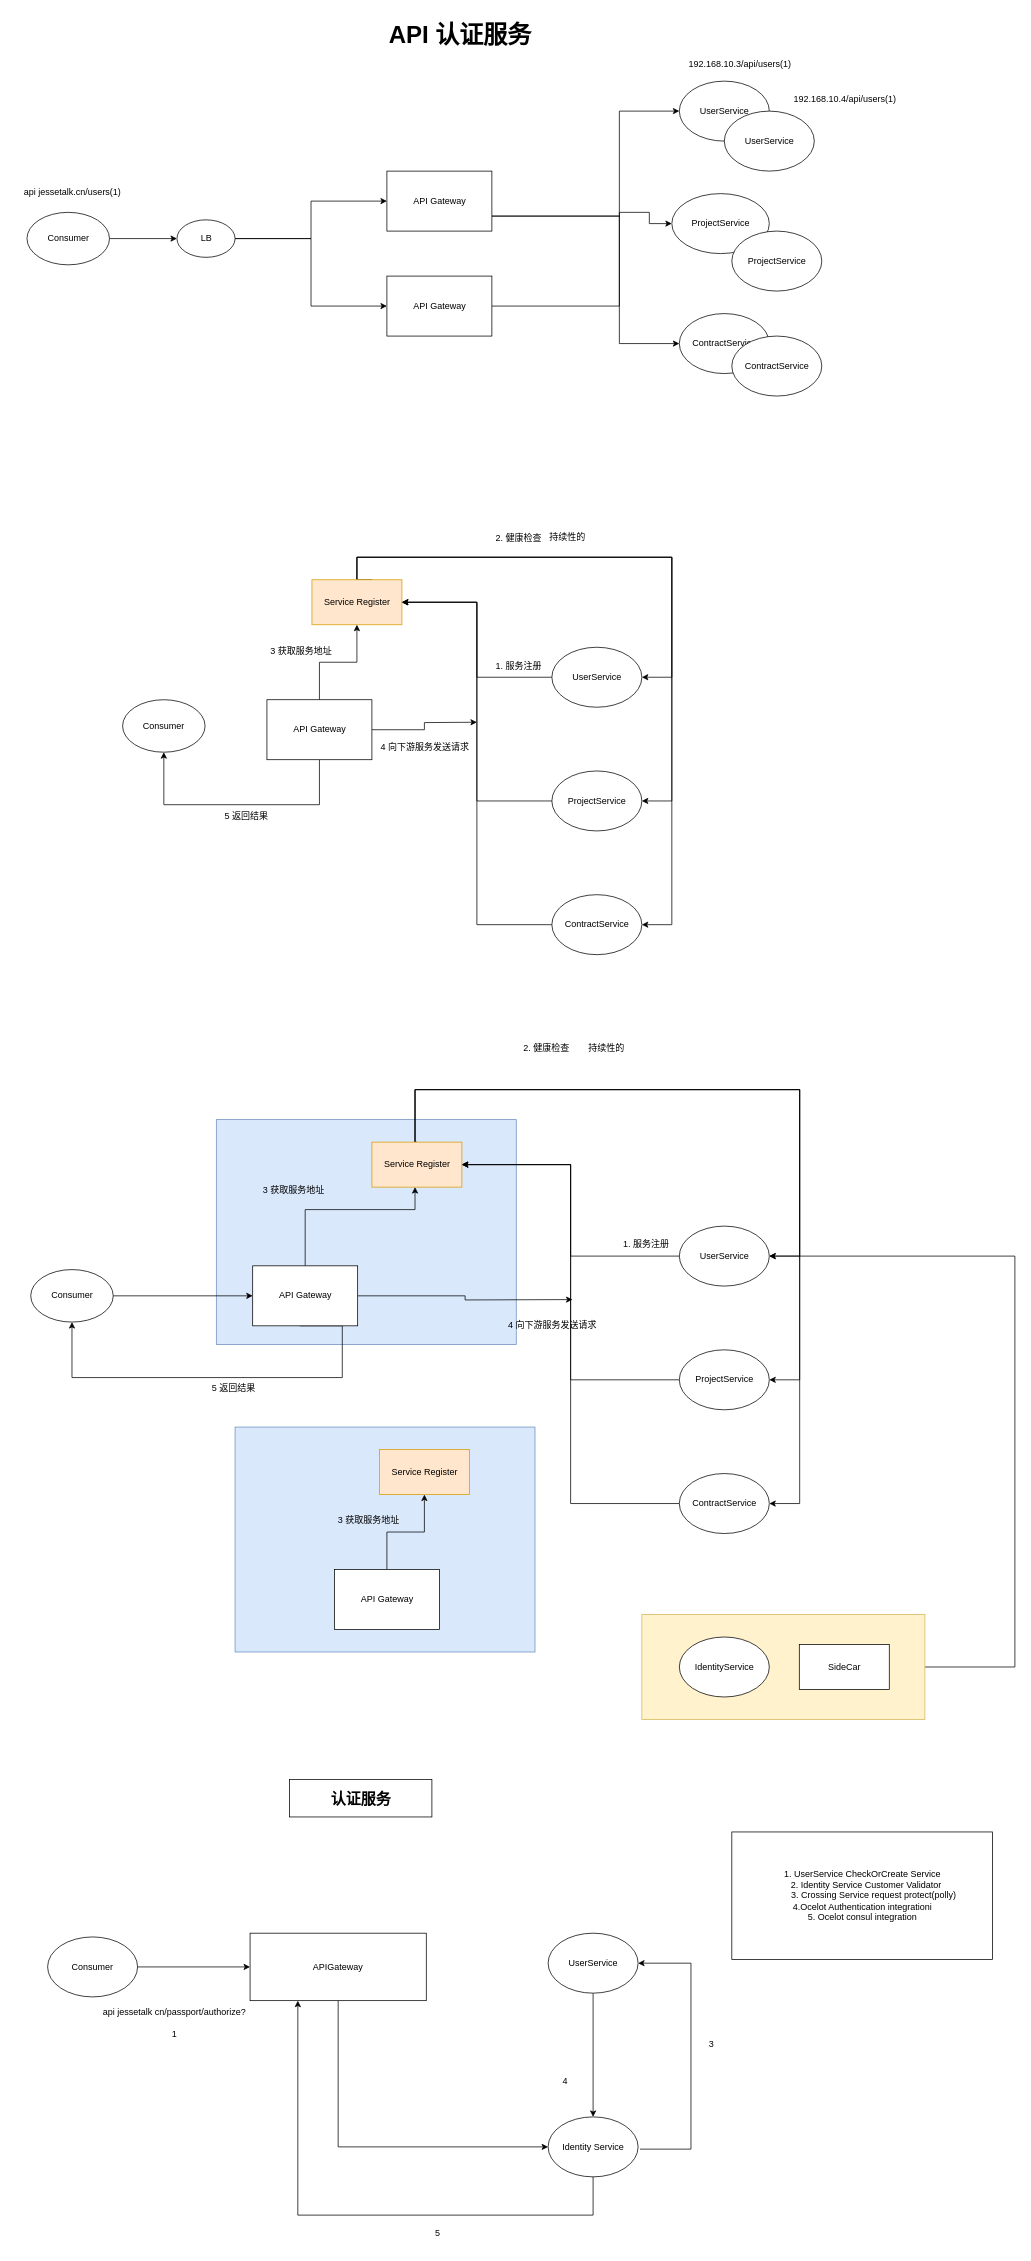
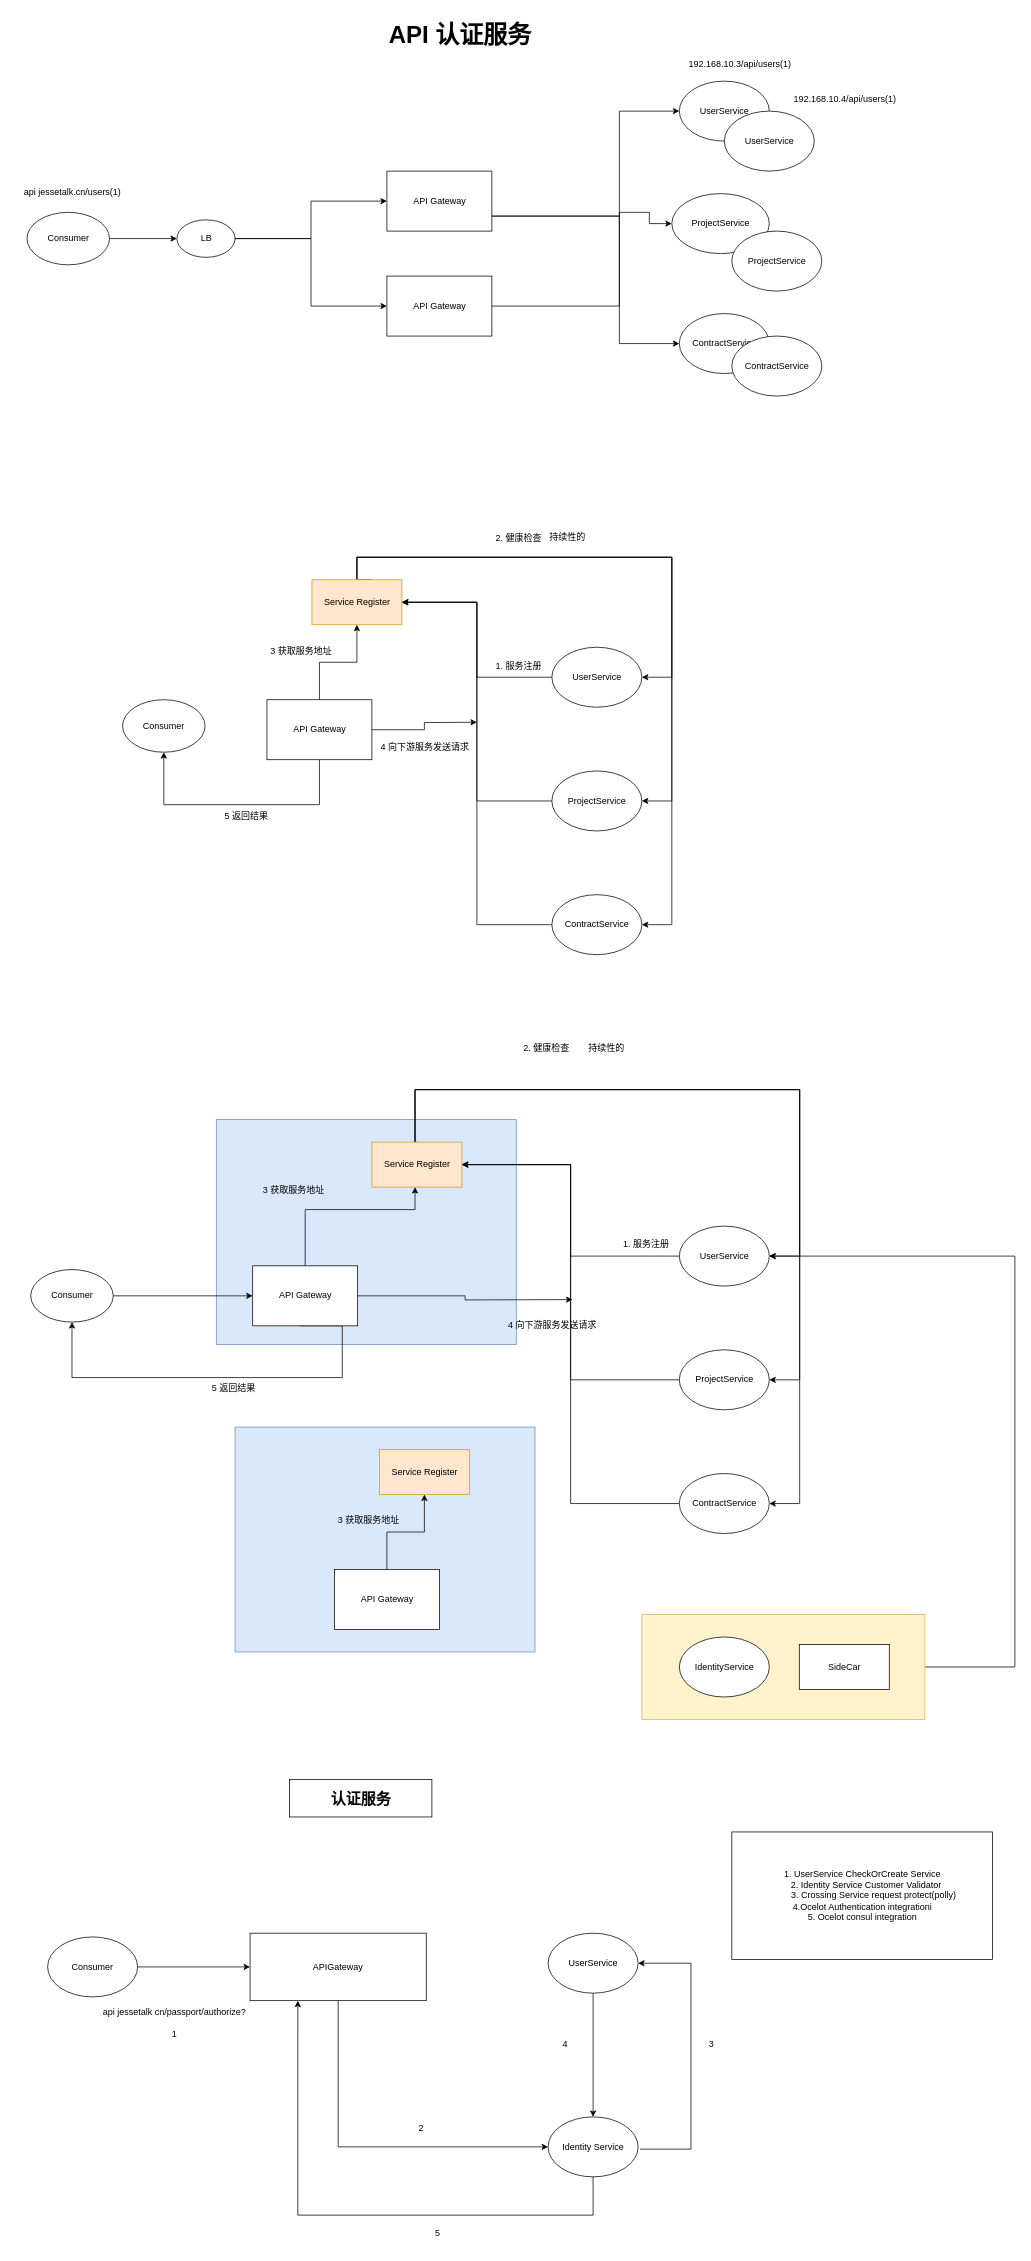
node "4": moved (565, 2082) -> (565, 2044)
node "2": added
